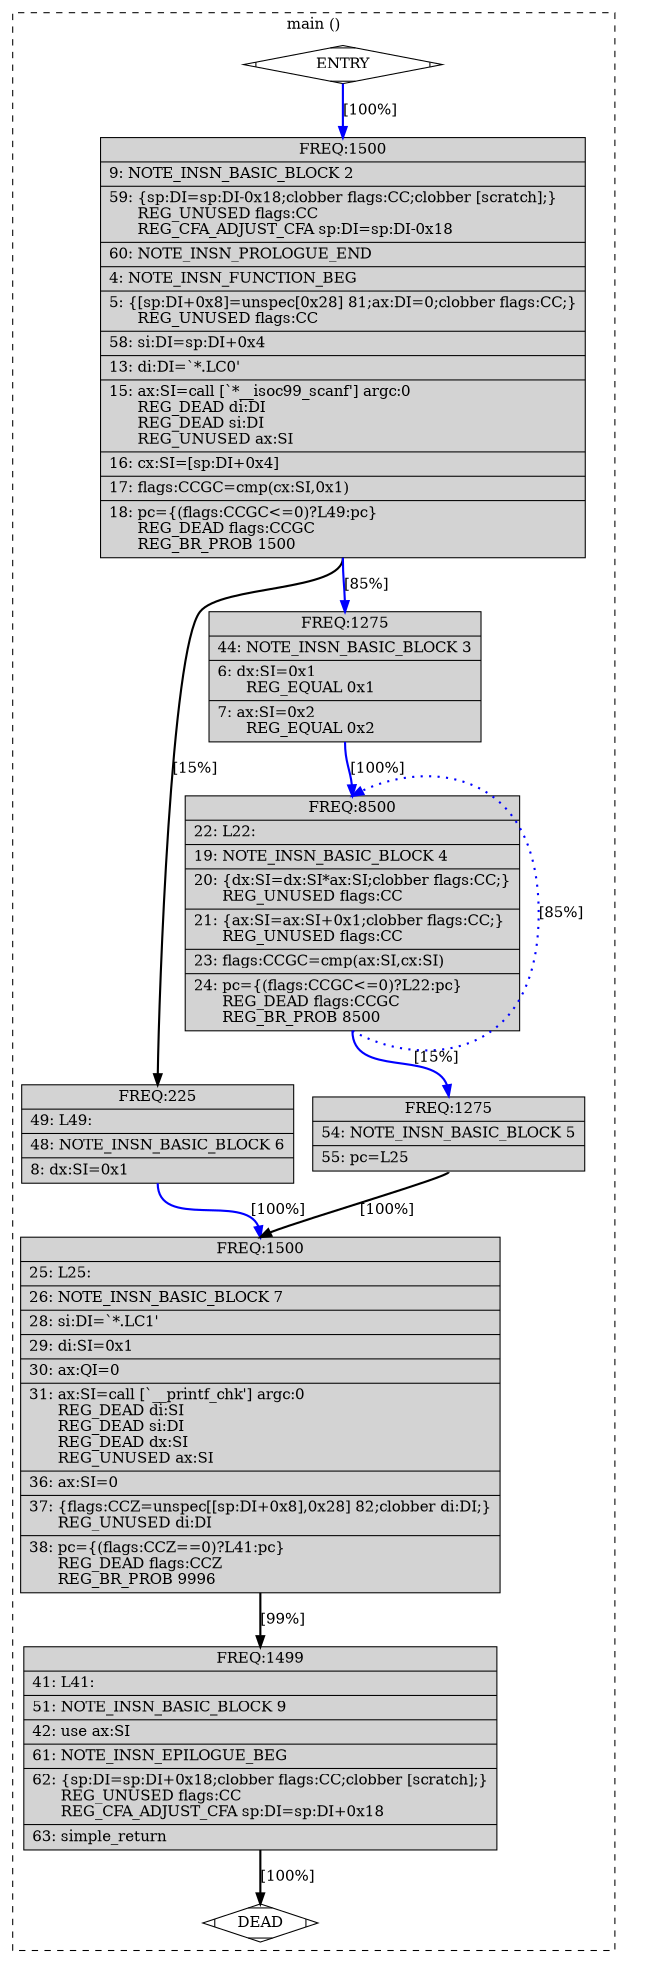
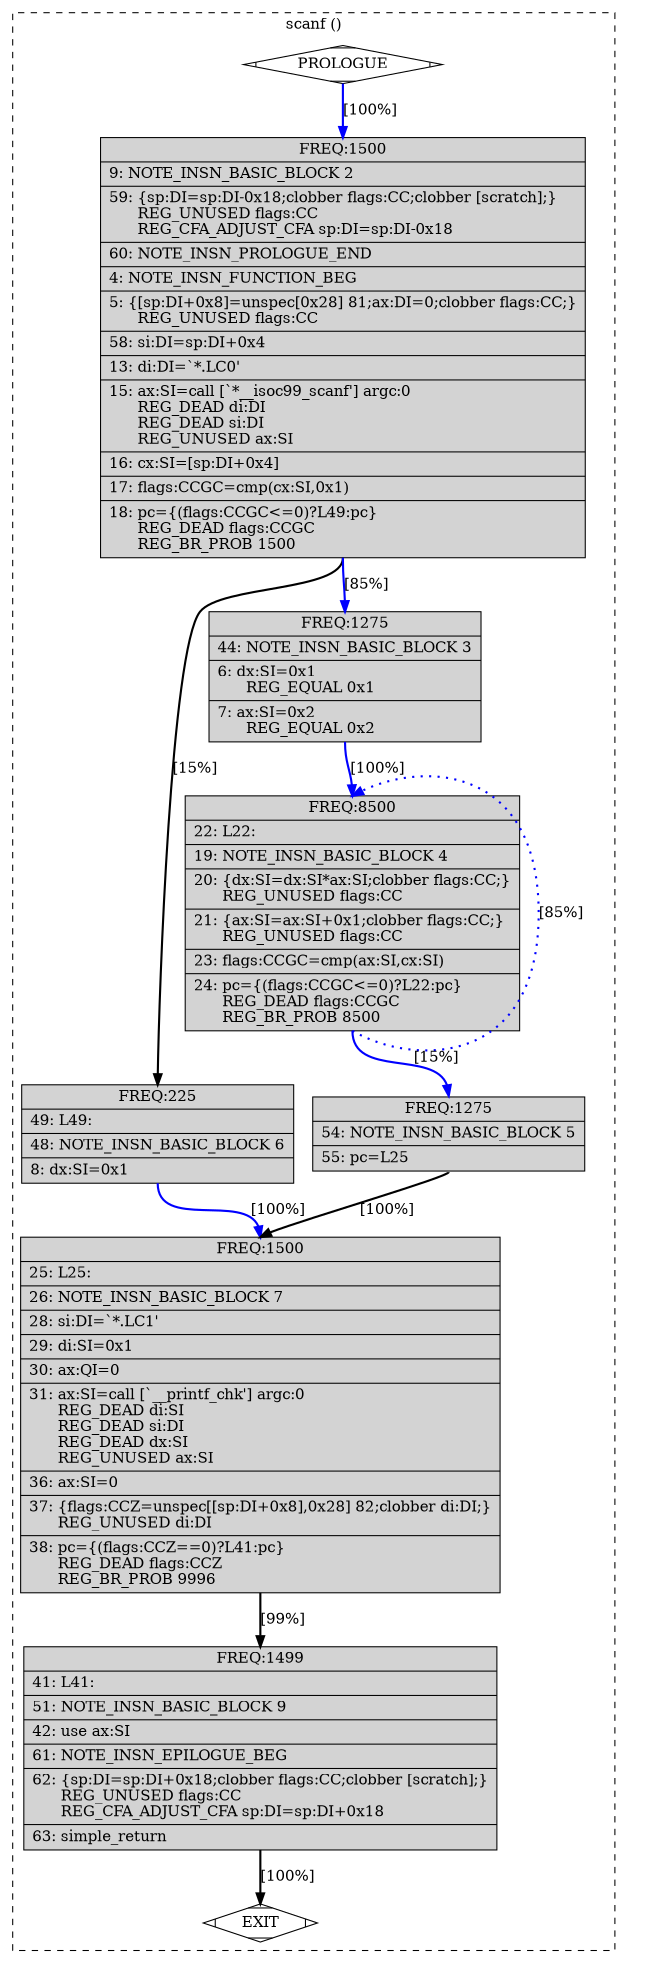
cluster "main ()": label "main ()" -> "scanf ()"
node "ENTRY": label "ENTRY" -> "PROLOGUE"
node "DEAD": label "DEAD" -> "EXIT"
